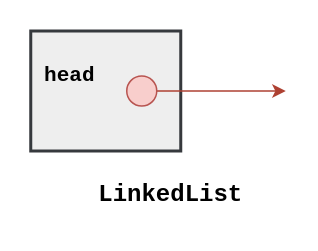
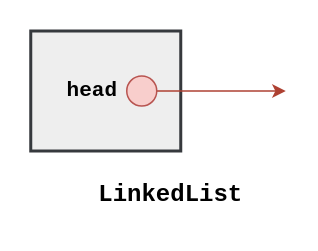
node "head": moved (68, 76) -> (91, 91)
